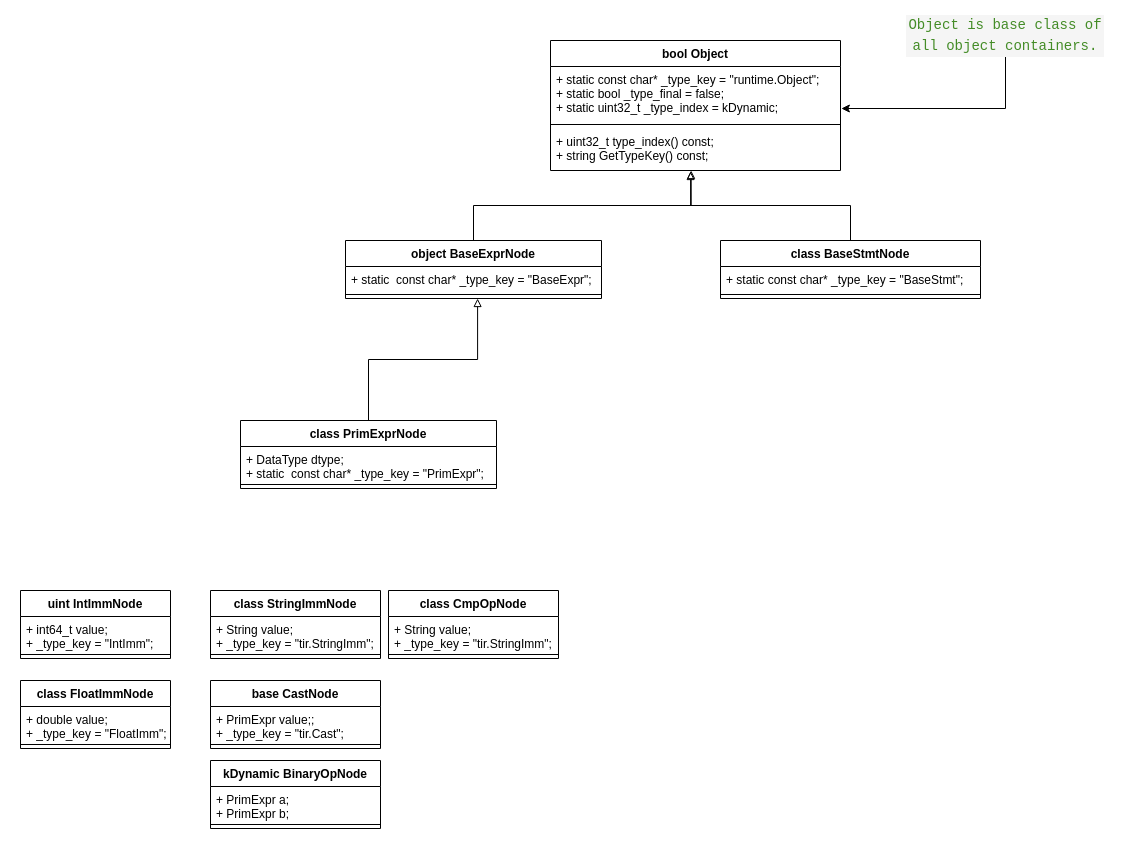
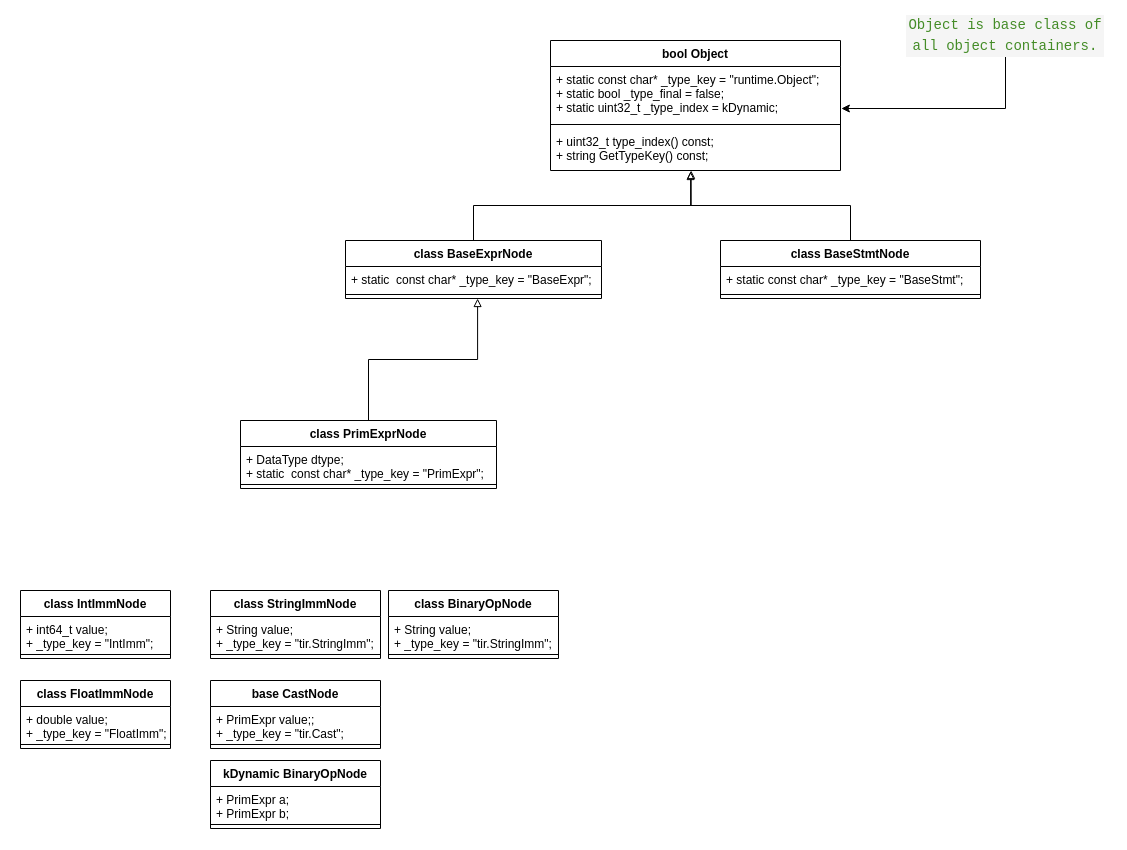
node "object BaseExprNode": label "object BaseExprNode" -> "class BaseExprNode"
node "uint IntImmNode": label "uint IntImmNode" -> "class IntImmNode"
node "class CmpOpNode": label "class CmpOpNode" -> "class BinaryOpNode"
